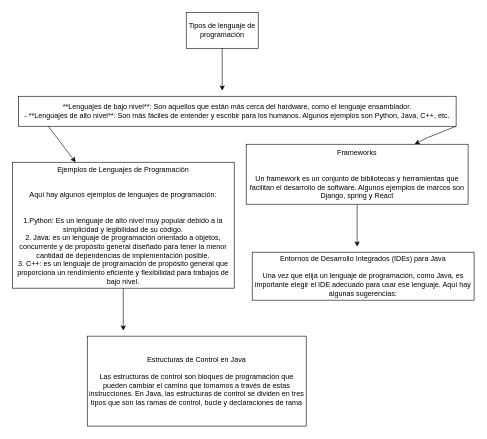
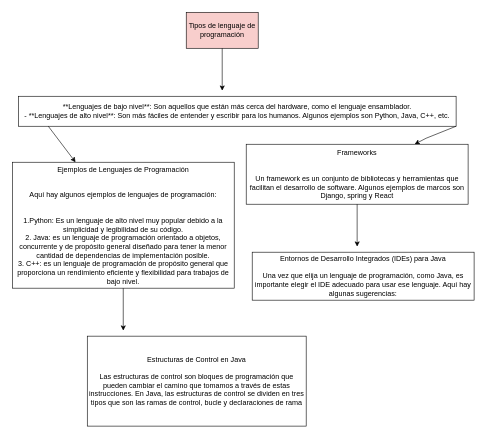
node "Tipos de lenguaje de programación": fillcolor #ffffff -> #f8cecc
